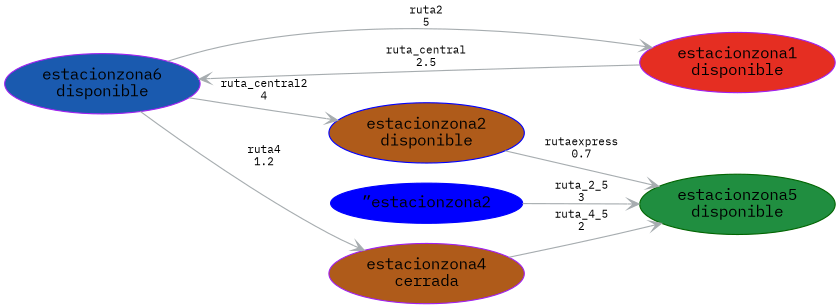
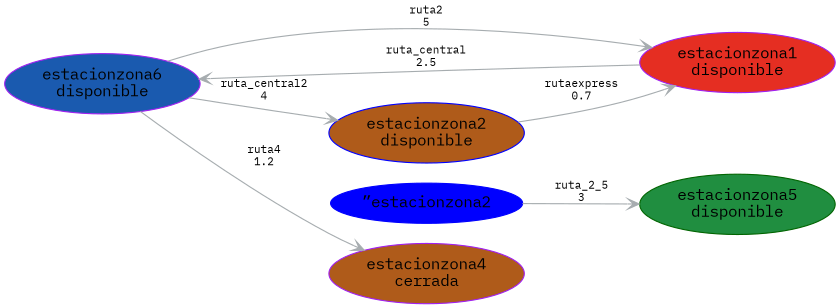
edge "estacionzona2 disponible" -> "estacionzona5 disponible": now "estacionzona2 disponible" -> "estacionzona1 disponible"
edge "estacionzona4 cerrada" -> "estacionzona5 disponible": removed, label "ruta_4_5 2"
